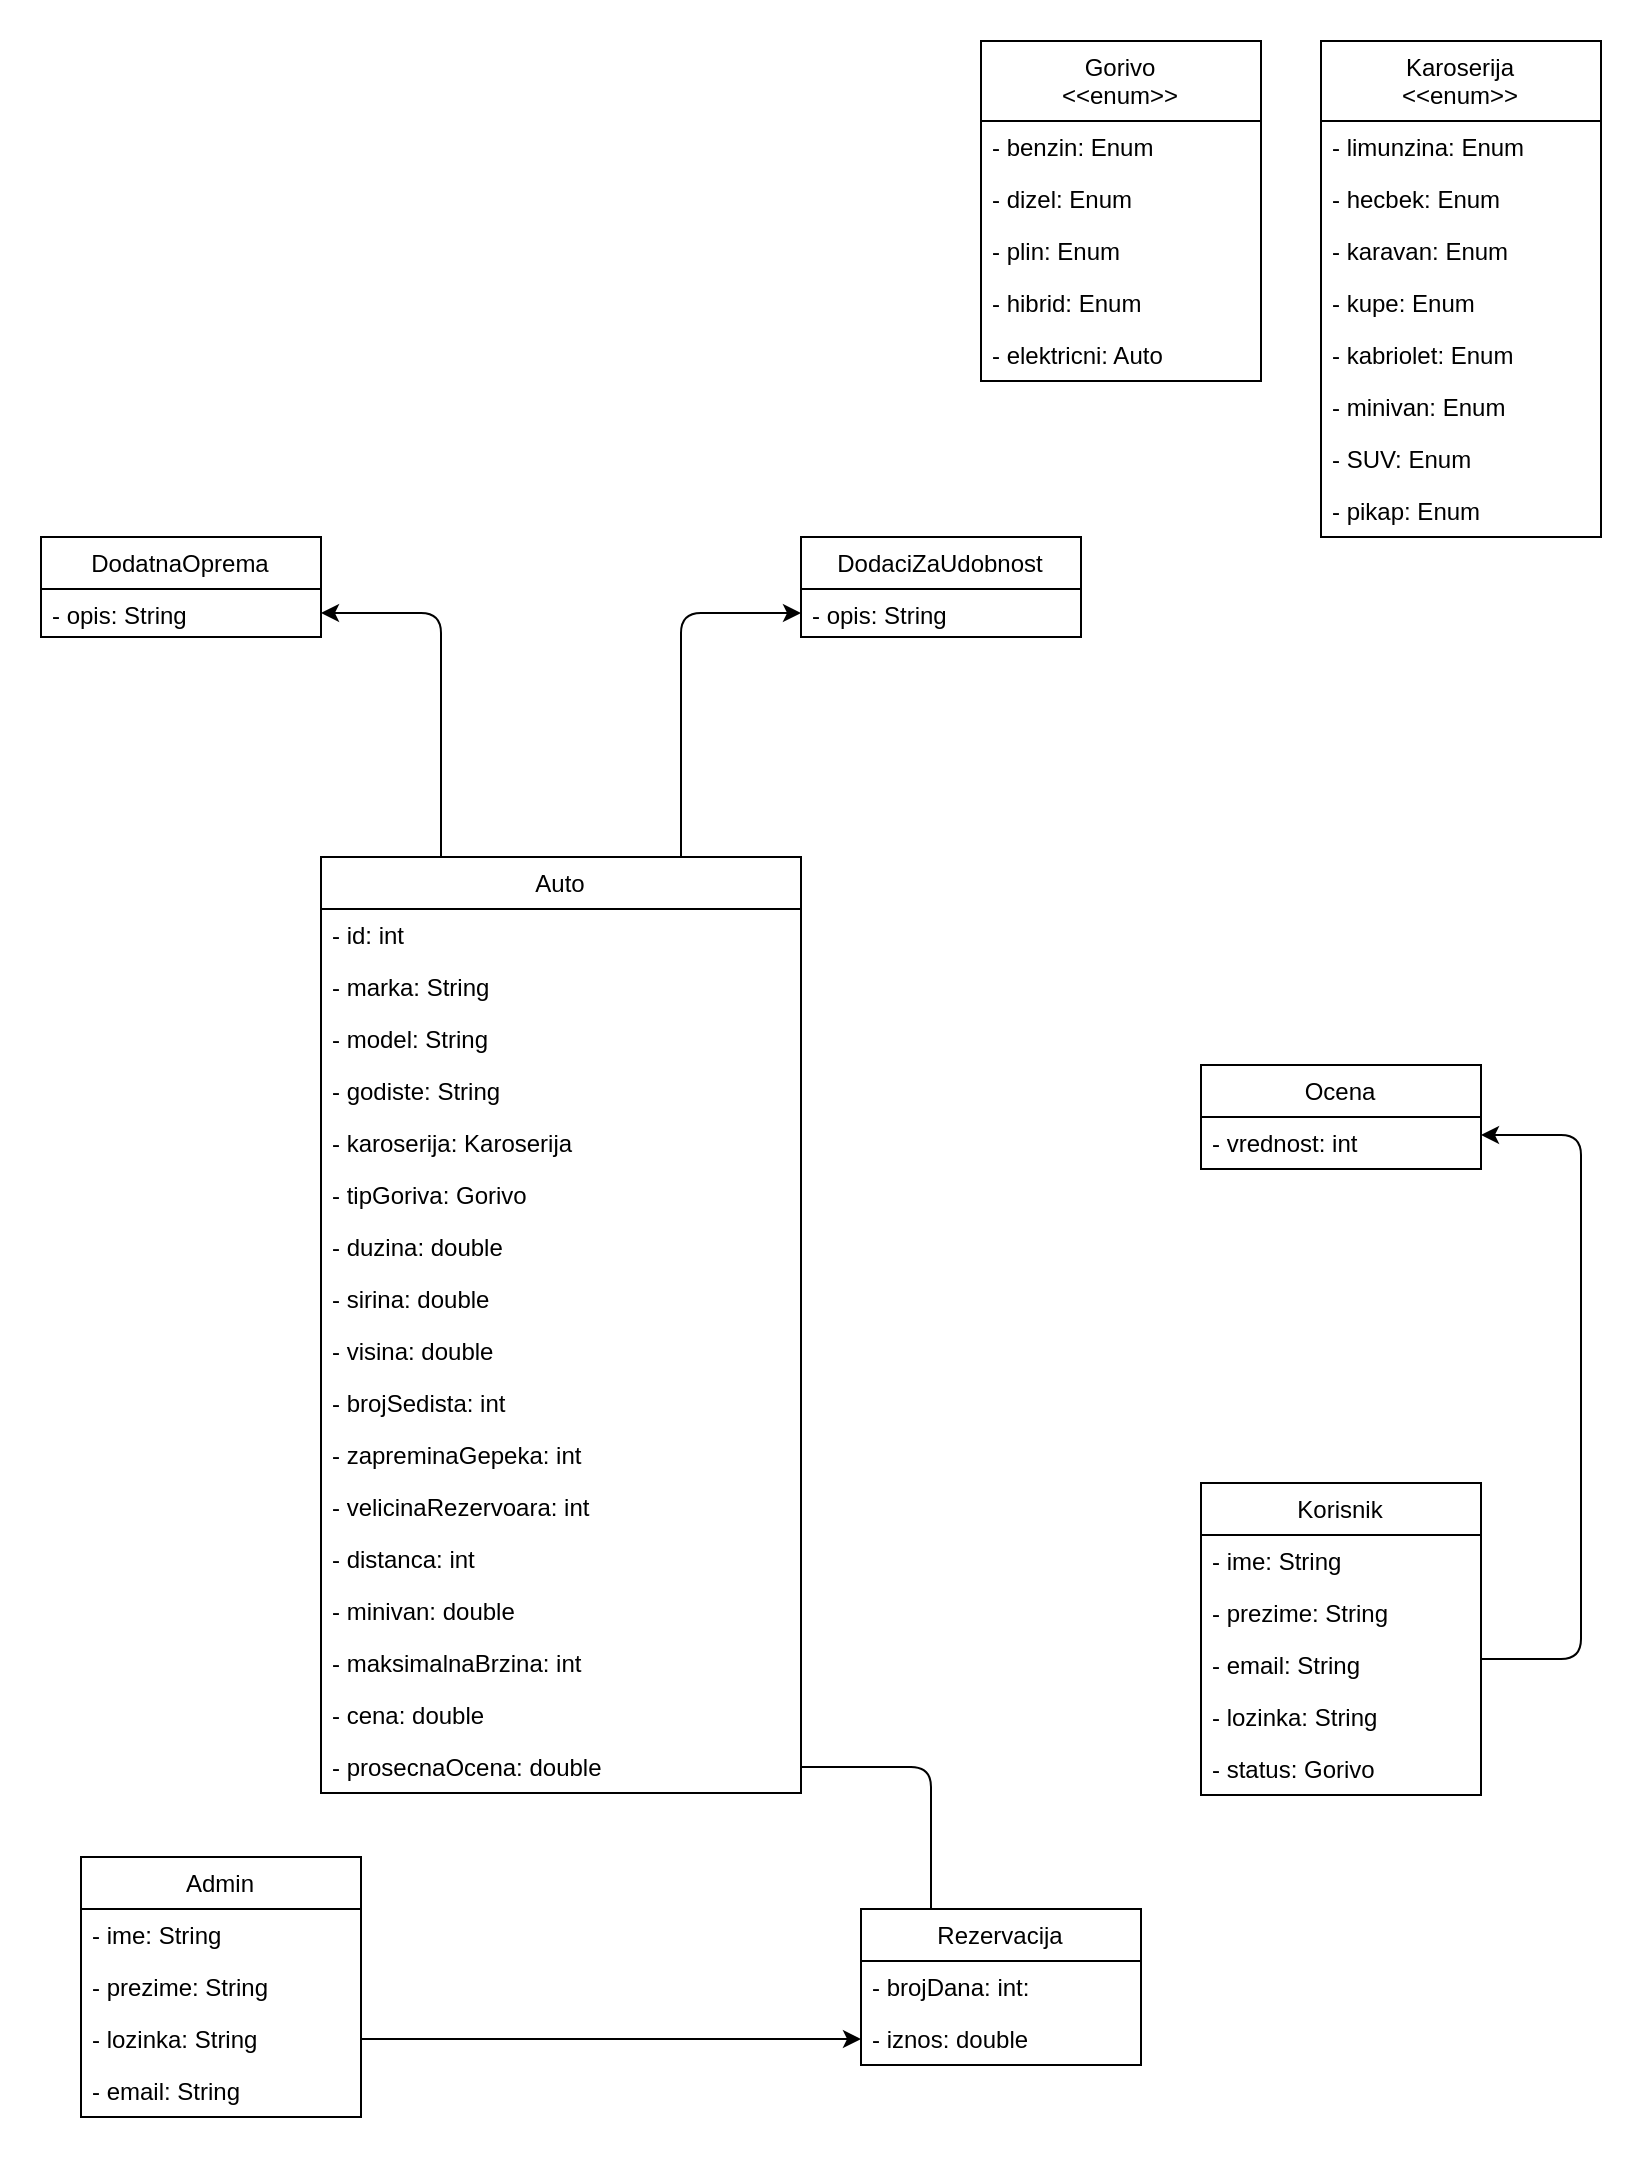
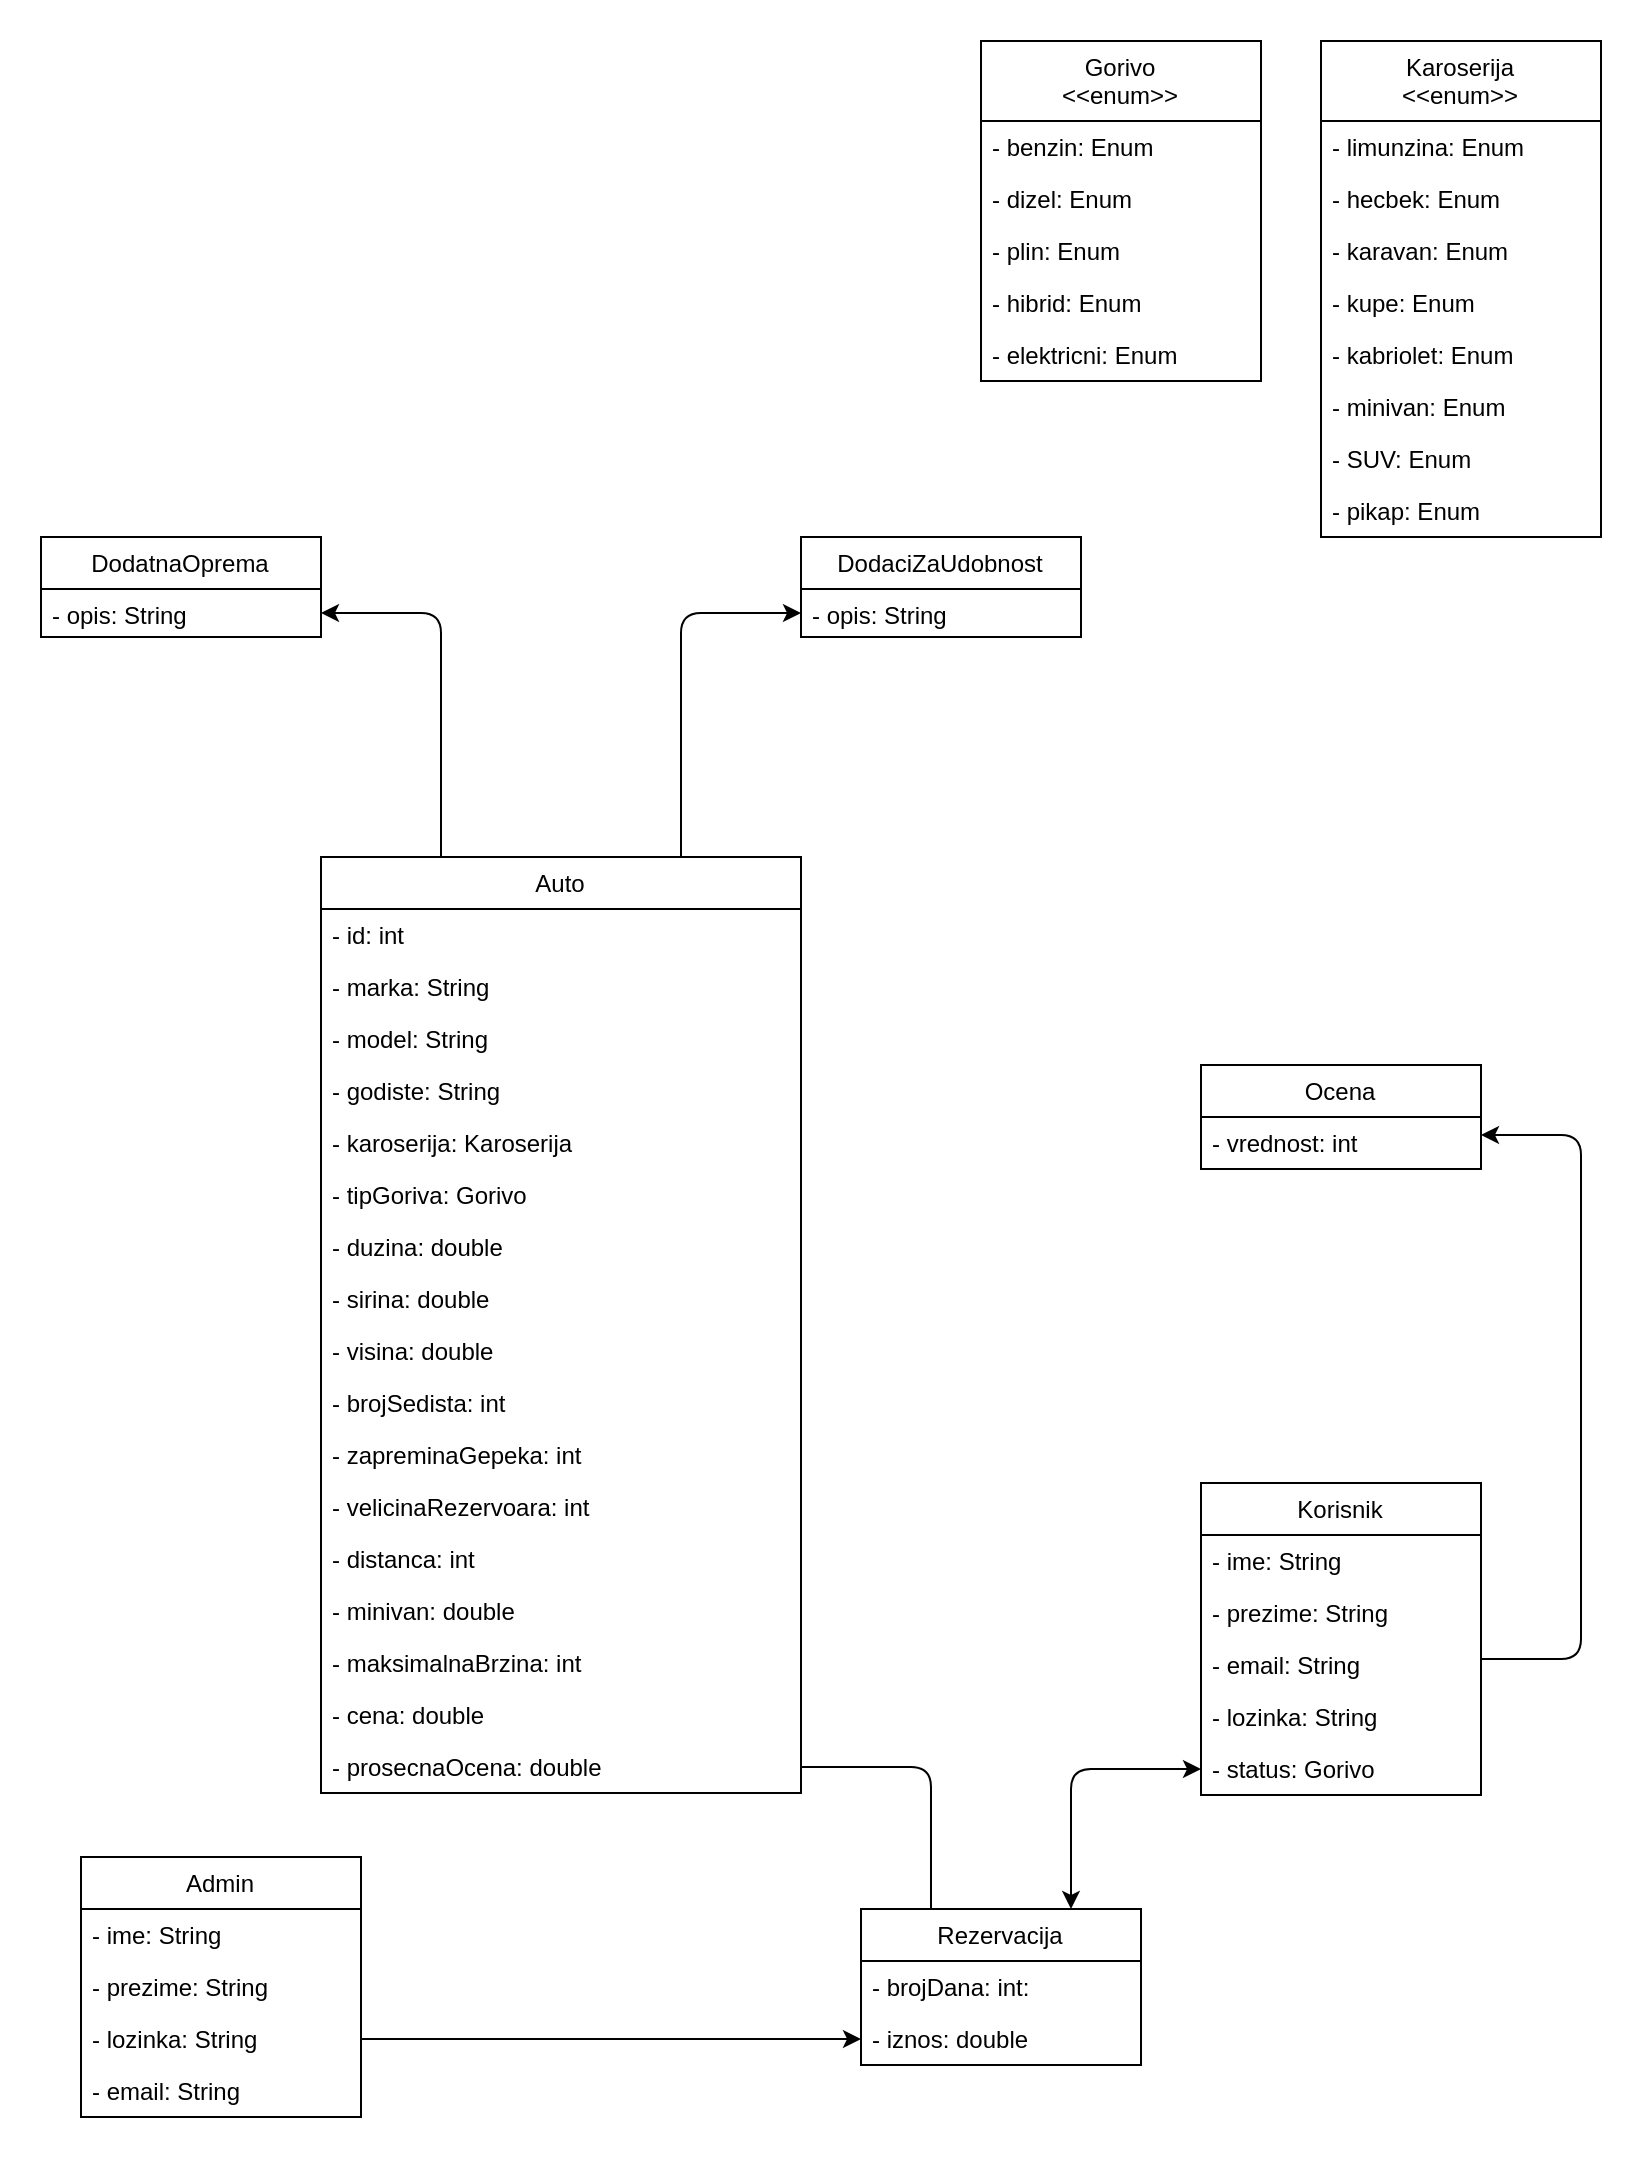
node "- elektricni: Auto": label "- elektricni: Auto" -> "- elektricni: Enum"
edge "- status: Gorivo" -- "Rezervacija": added
